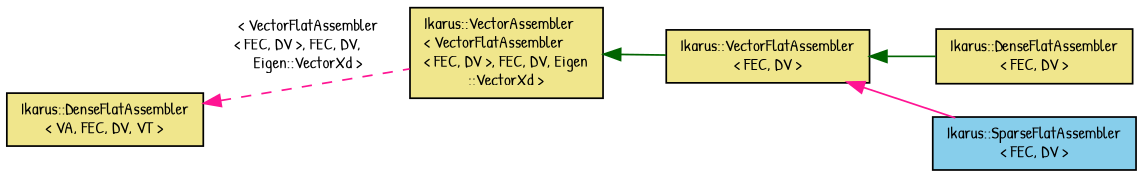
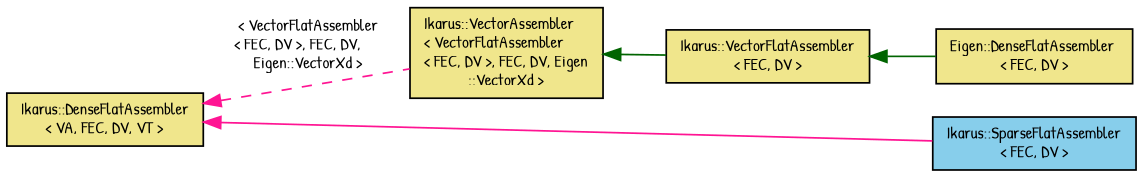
node "Ikarus::DenseFlatAssembler < FEC, DV >": label "Ikarus::DenseFlatAssembler < FEC, DV >" -> "Eigen::DenseFlatAssembler < FEC, DV >"
edge "Ikarus::SparseFlatAssembler < FEC, DV >" -> "Ikarus::VectorFlatAssembler < FEC, DV >": now "Ikarus::SparseFlatAssembler < FEC, DV >" -> "Ikarus::DenseFlatAssembler < VA, FEC, DV, VT >"
